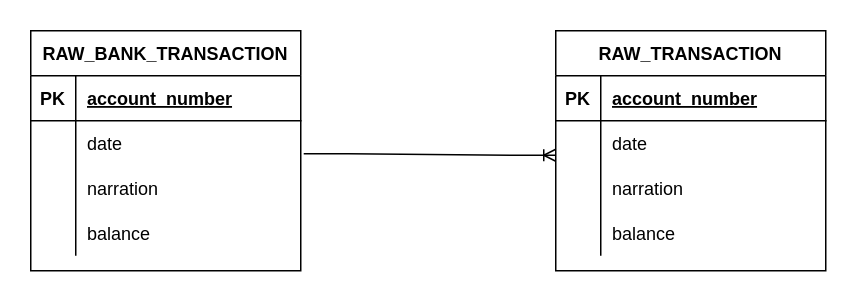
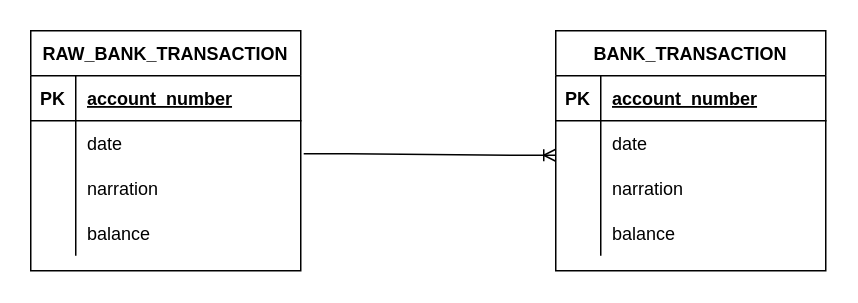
node "RAW_TRANSACTION": label "RAW_TRANSACTION" -> "BANK_TRANSACTION"
